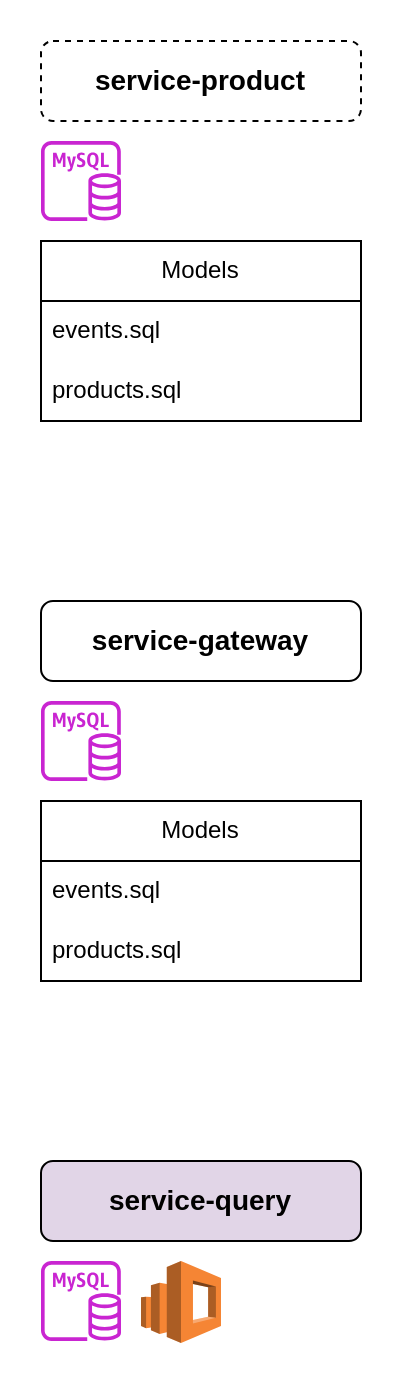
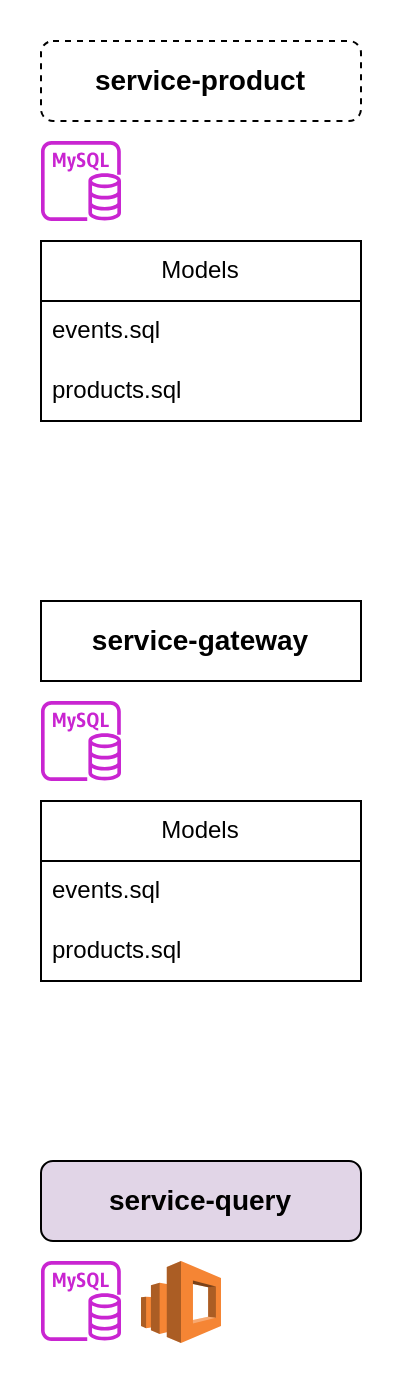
node "service-gateway": shape rounded rectangle -> rectangle
